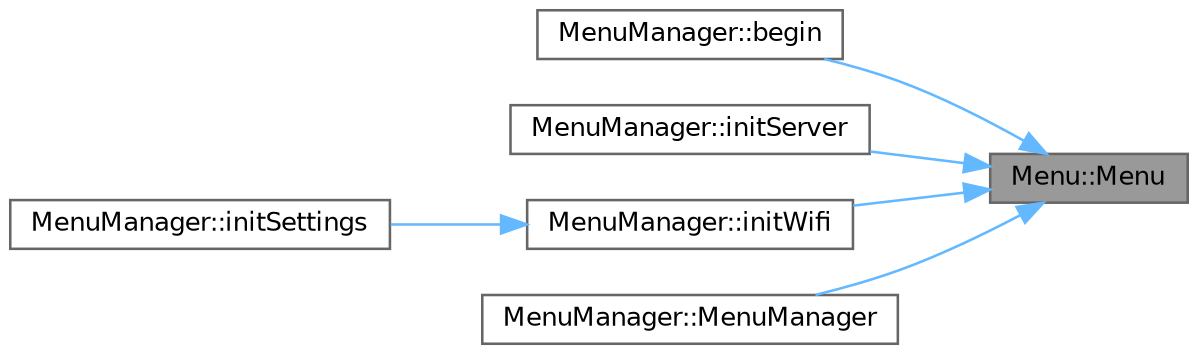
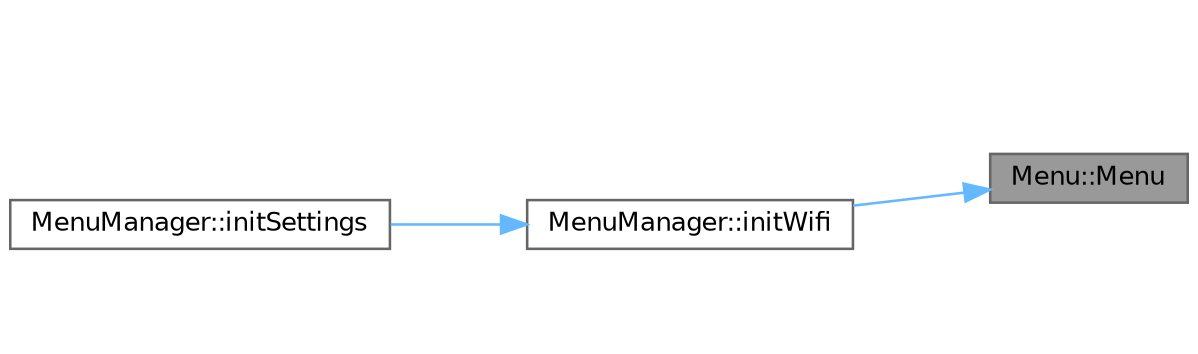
node "MenuManager::begin": removed
node "MenuManager::initServer": removed
node "MenuManager::MenuManager": removed
